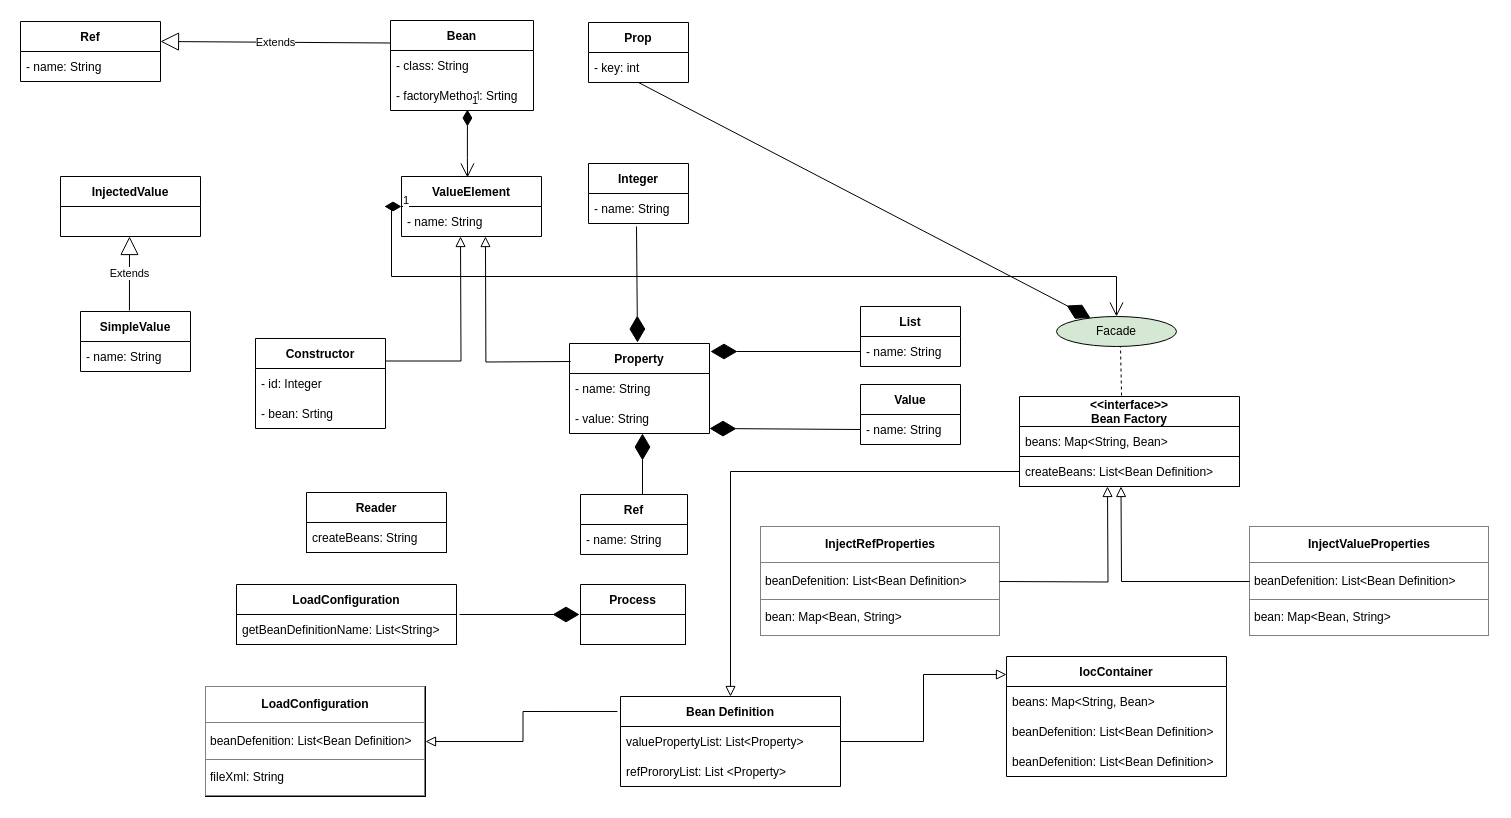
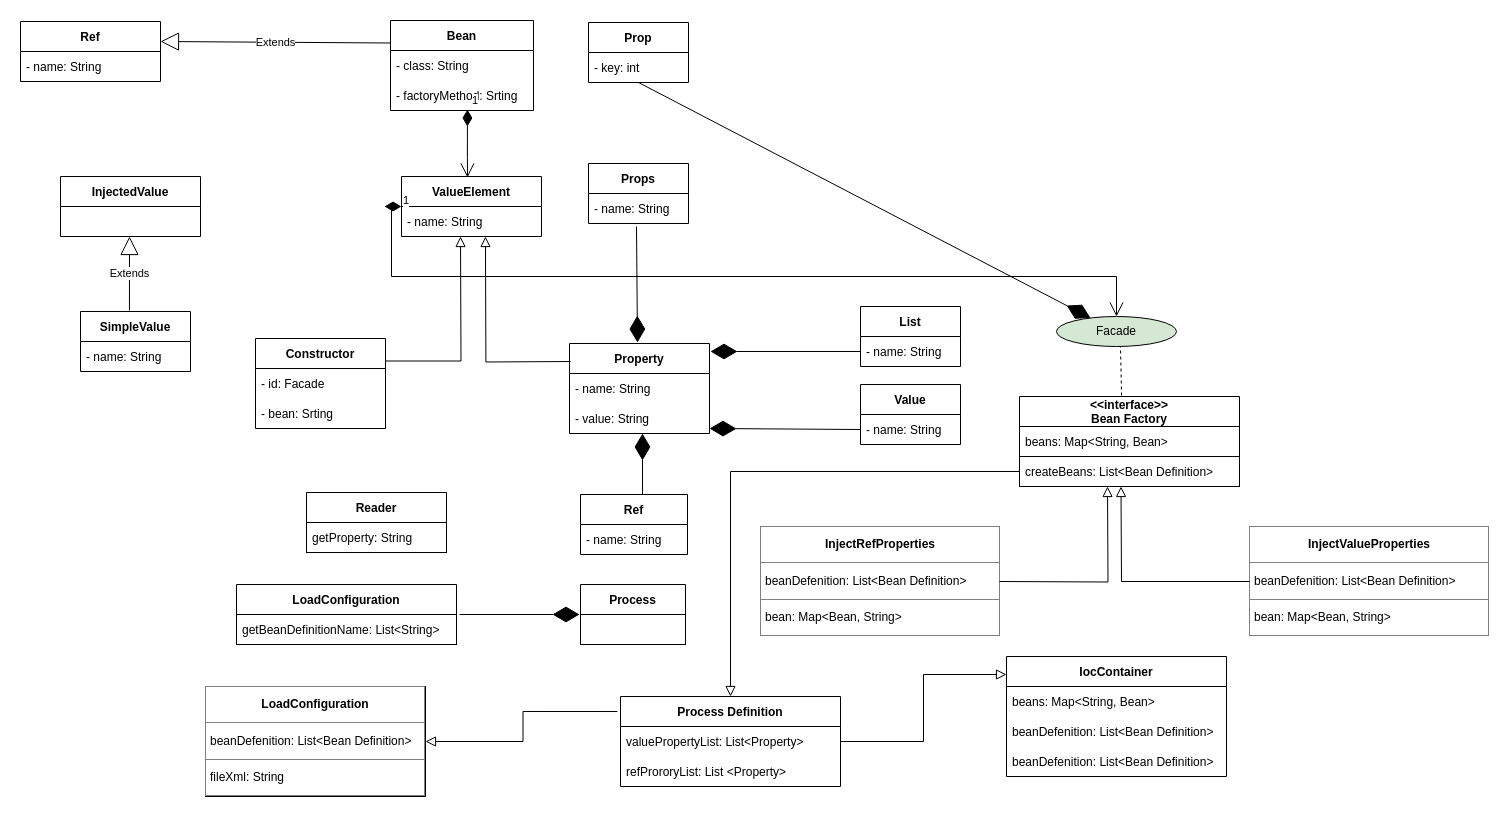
node "Integer": label "Integer" -> "Props"
node "- id: Integer": label "- id: Integer" -> "- id: Facade"
node "createBeans: String": label "createBeans: String" -> "getProperty: String"
node "Bean Definition": label "Bean Definition" -> "Process Definition"
